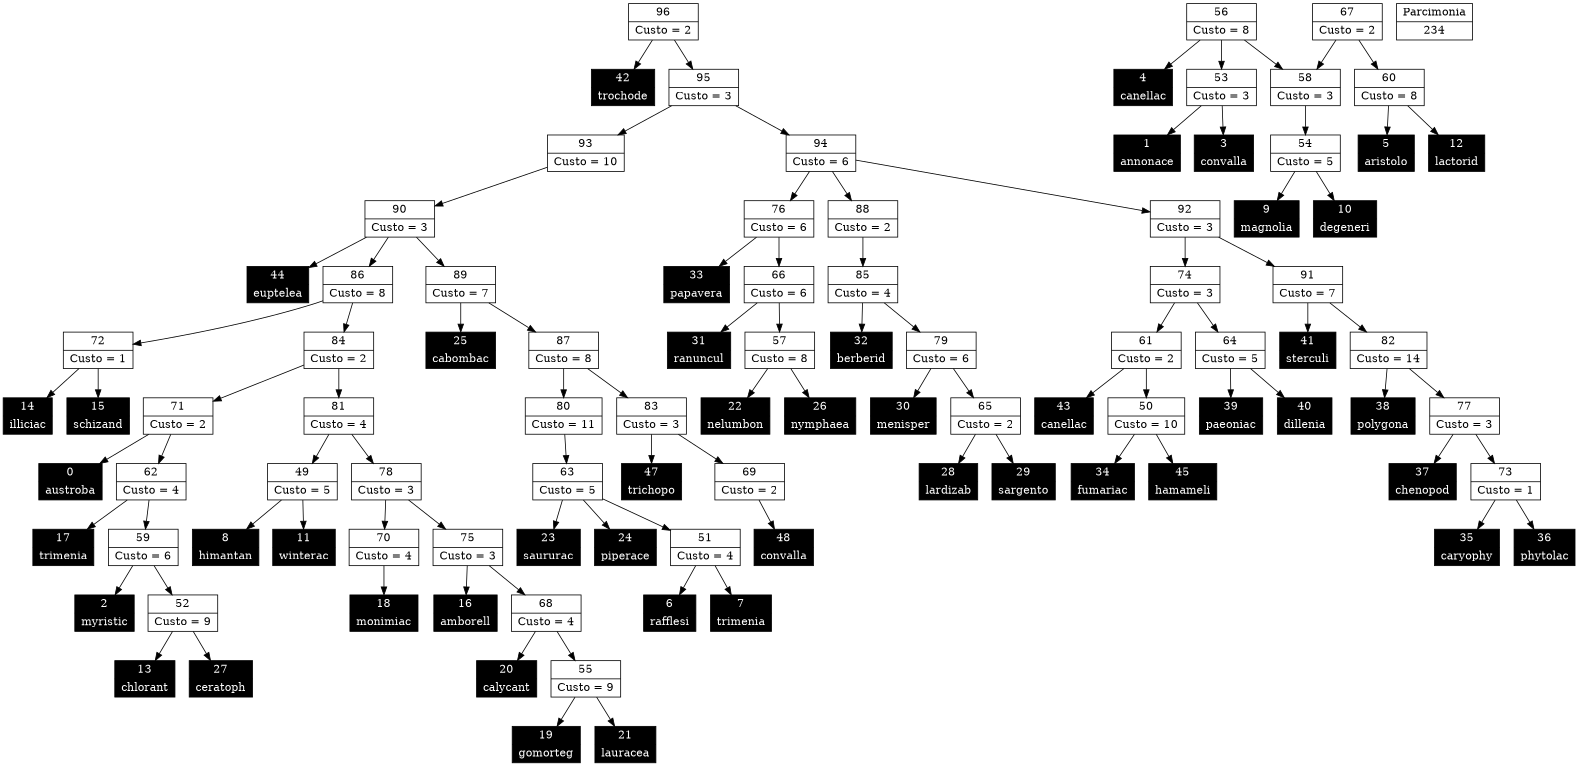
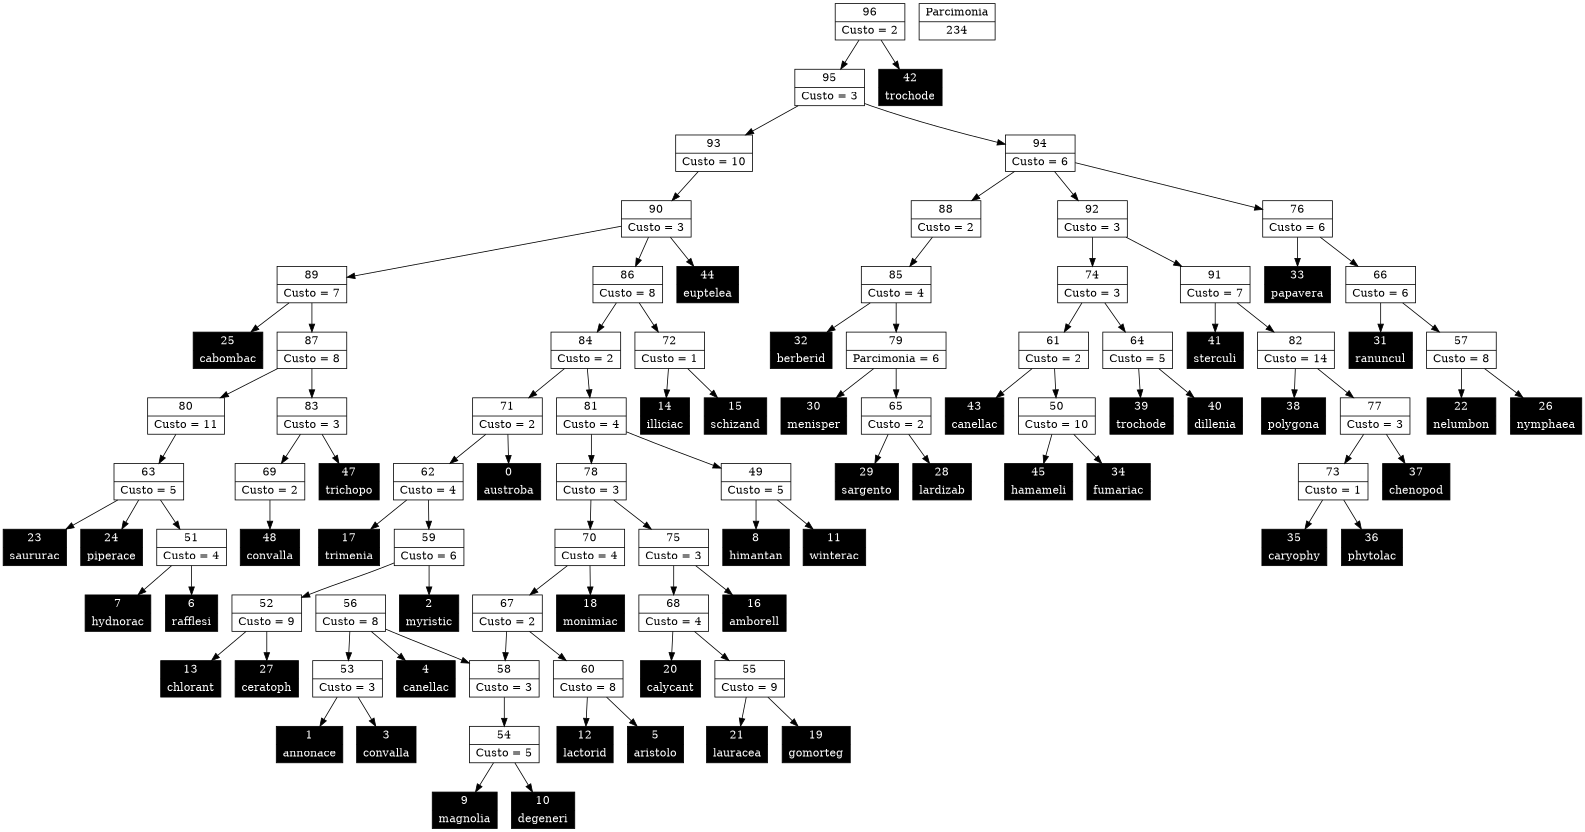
node "79": text "Custo = 6" -> "Parcimonia = 6"
node "39": text "paeoniac" -> "trochode"
edge "70" -> "67": added
node "7": text "trimenia" -> "hydnorac"
